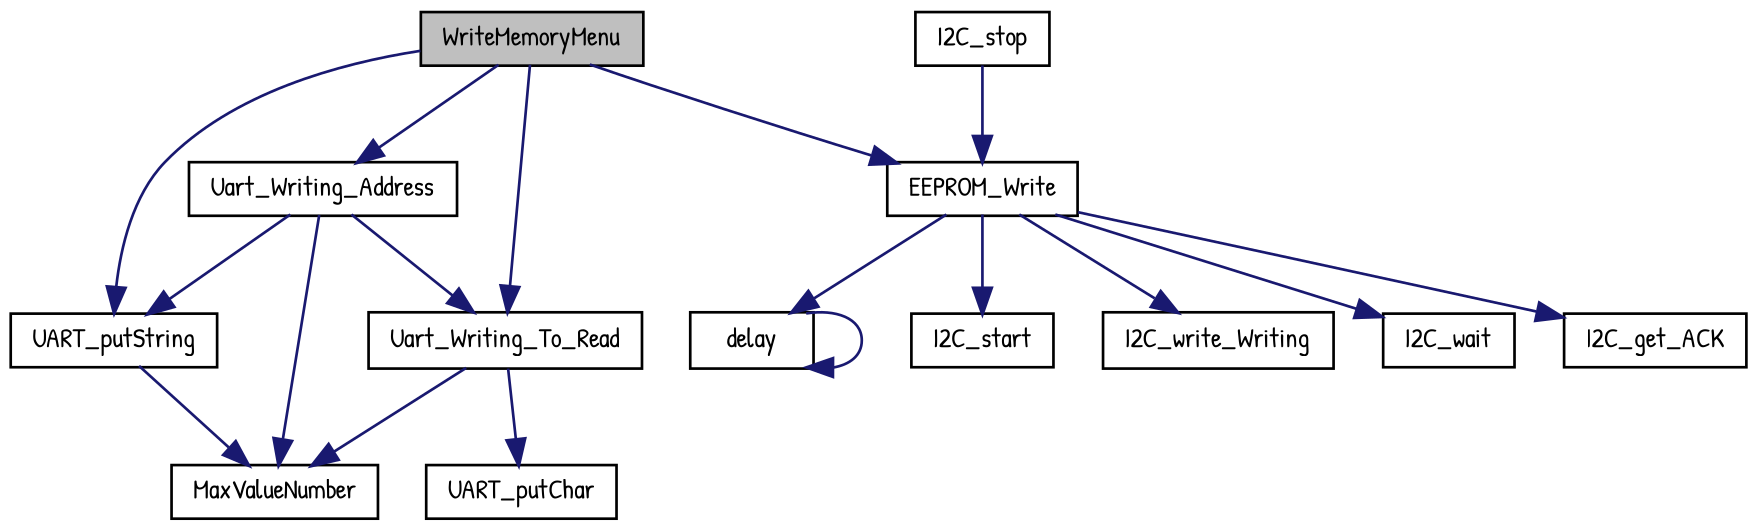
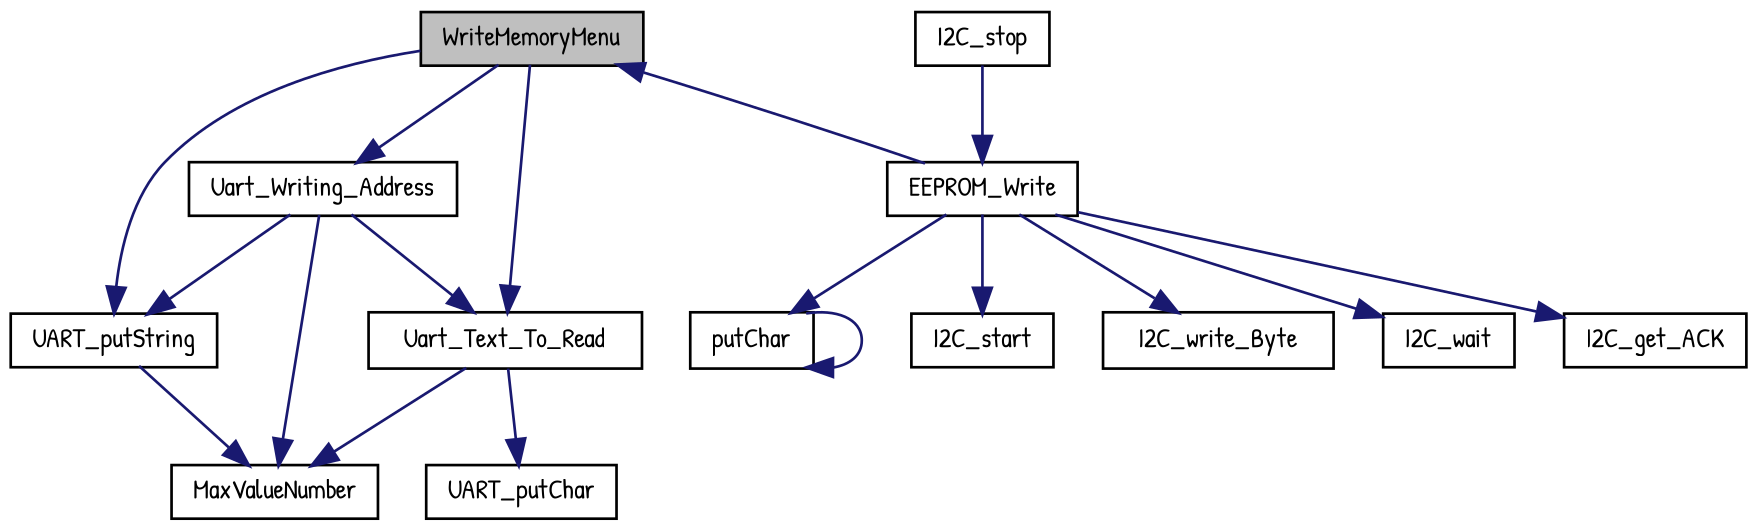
edge "WriteMemoryMenu" -> "EEPROM_Write": reversed
node "Uart_Writing_To_Read": label "Uart_Writing_To_Read" -> "Uart_Text_To_Read"
node "delay": label "delay" -> "putChar"
node "I2C_write_Writing": label "I2C_write_Writing" -> "I2C_write_Byte"
